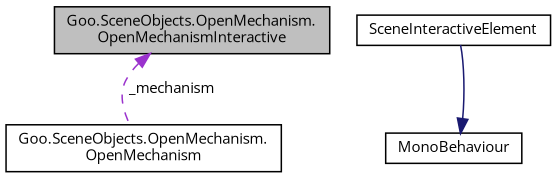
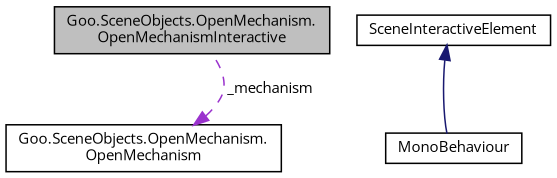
edge "SceneInteractiveElement" -> "MonoBehaviour": reversed
edge "Goo.SceneObjects.OpenMechanism. OpenMechanism" -> "Goo.SceneObjects.OpenMechanism. OpenMechanismInteractive": reversed
